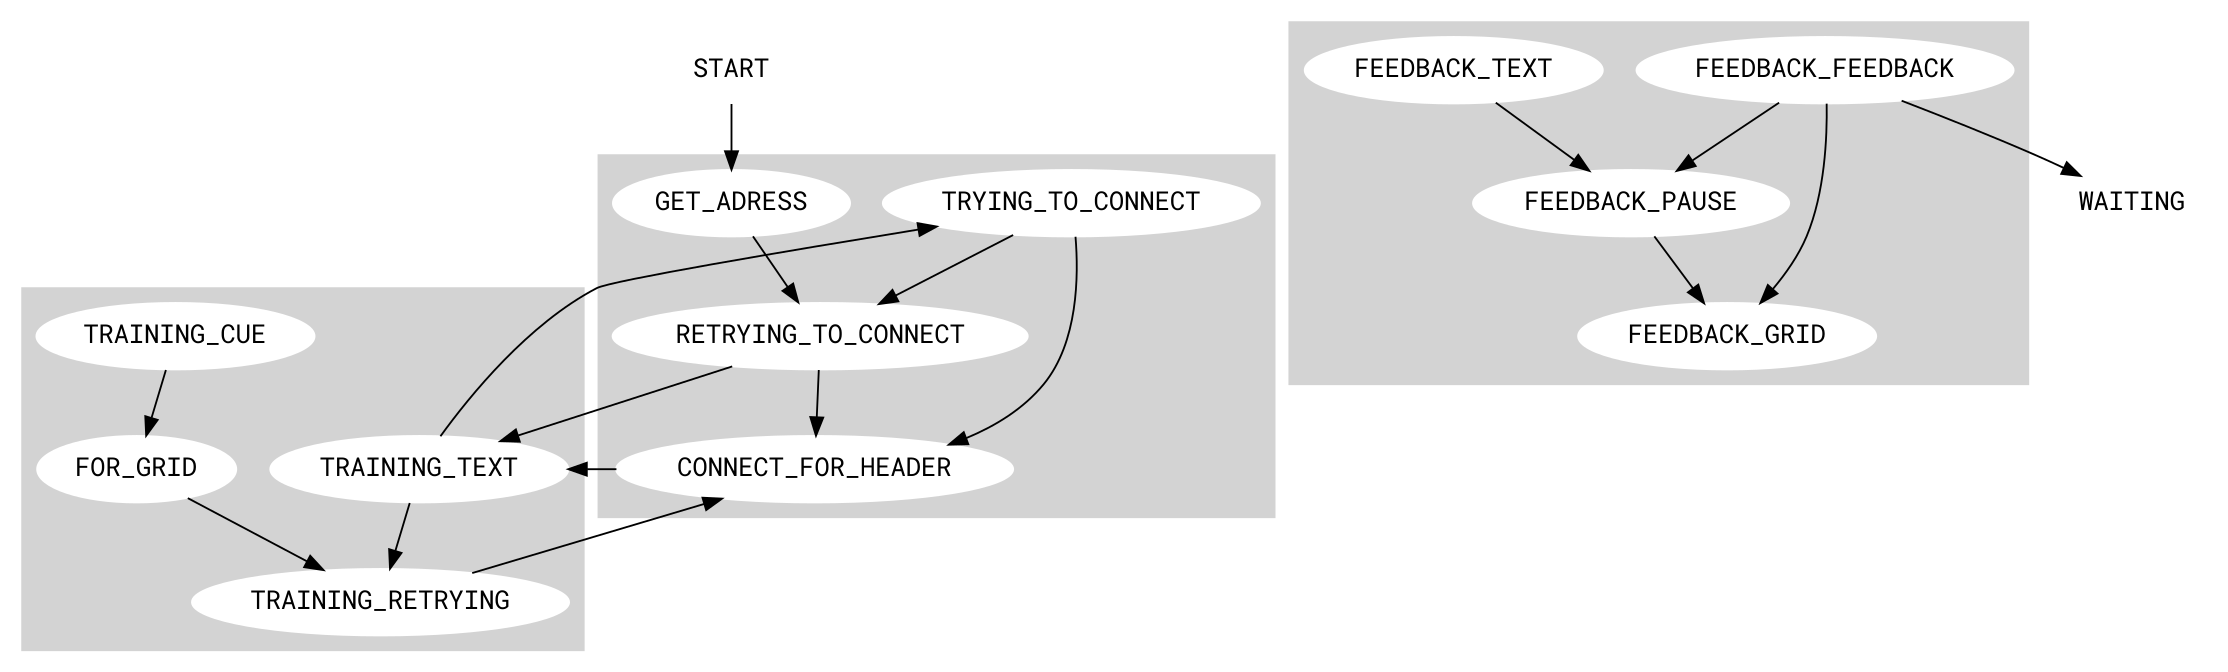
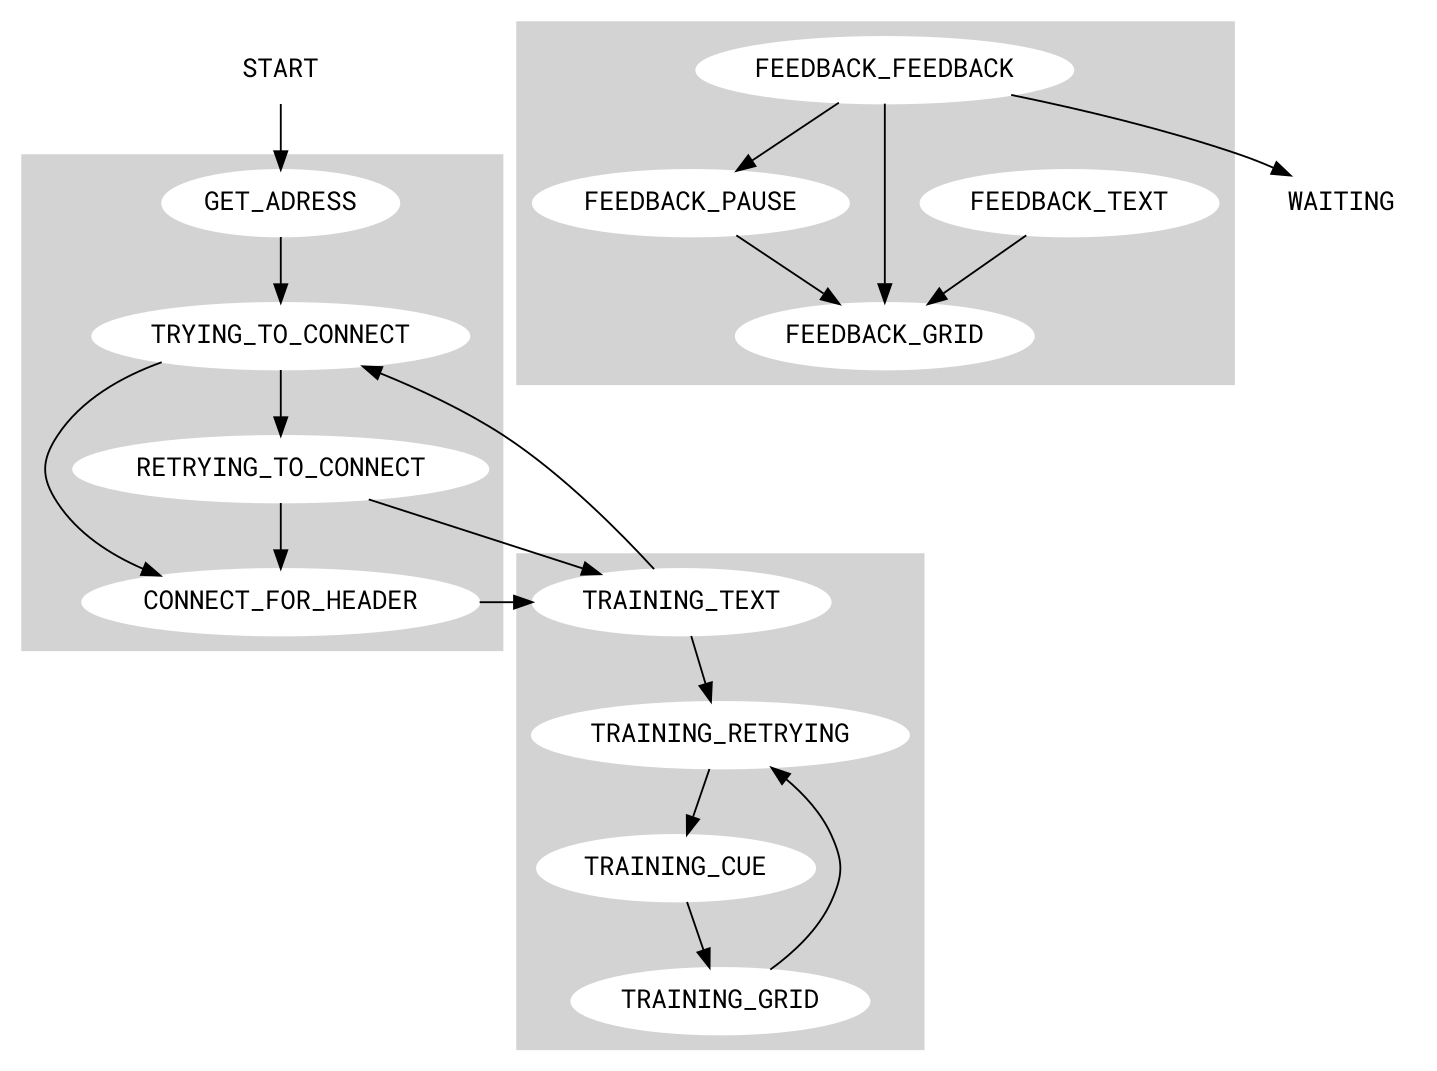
edge "FEEDBACK_TEXT" -> "FEEDBACK_PAUSE": now "FEEDBACK_TEXT" -> "FEEDBACK_GRID"
edge "GET_ADRESS" -> "RETRYING_TO_CONNECT": now "GET_ADRESS" -> "TRYING_TO_CONNECT"
node "FOR_GRID": label "FOR_GRID" -> "TRAINING_GRID"
edge "TRAINING_RETRYING" -> "CONNECT_FOR_HEADER": now "TRAINING_RETRYING" -> "TRAINING_CUE"
